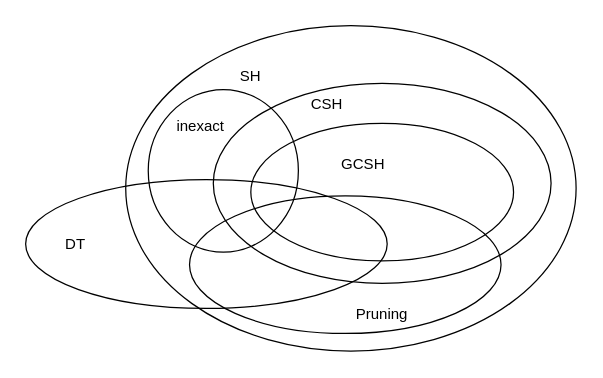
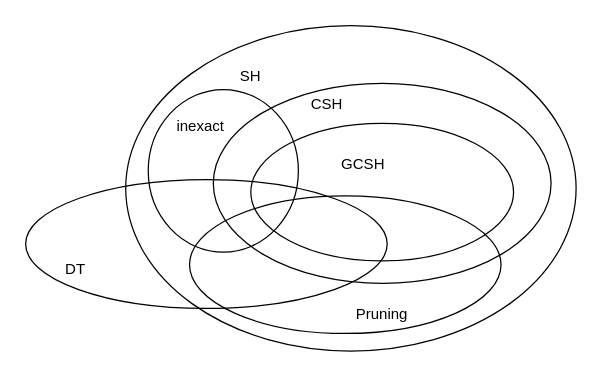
node "DT": moved (76, 244) -> (76, 269)
